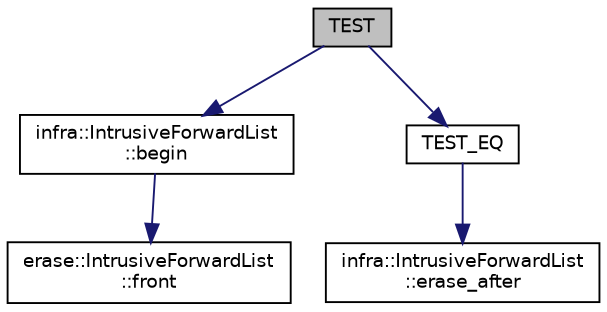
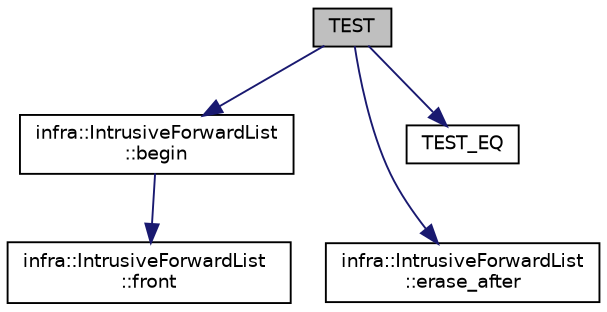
edge "TEST_EQ" -> "infra::IntrusiveForwardList ::erase_after": now "TEST" -> "infra::IntrusiveForwardList ::erase_after"
node "erase::IntrusiveForwardList ::front": label "erase::IntrusiveForwardList ::front" -> "infra::IntrusiveForwardList ::front"
